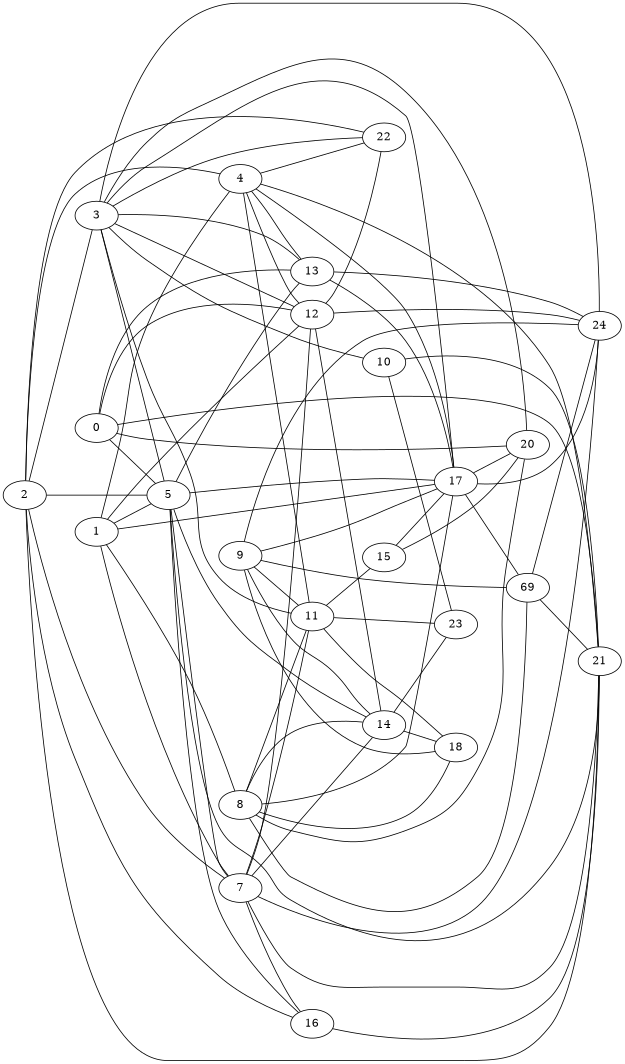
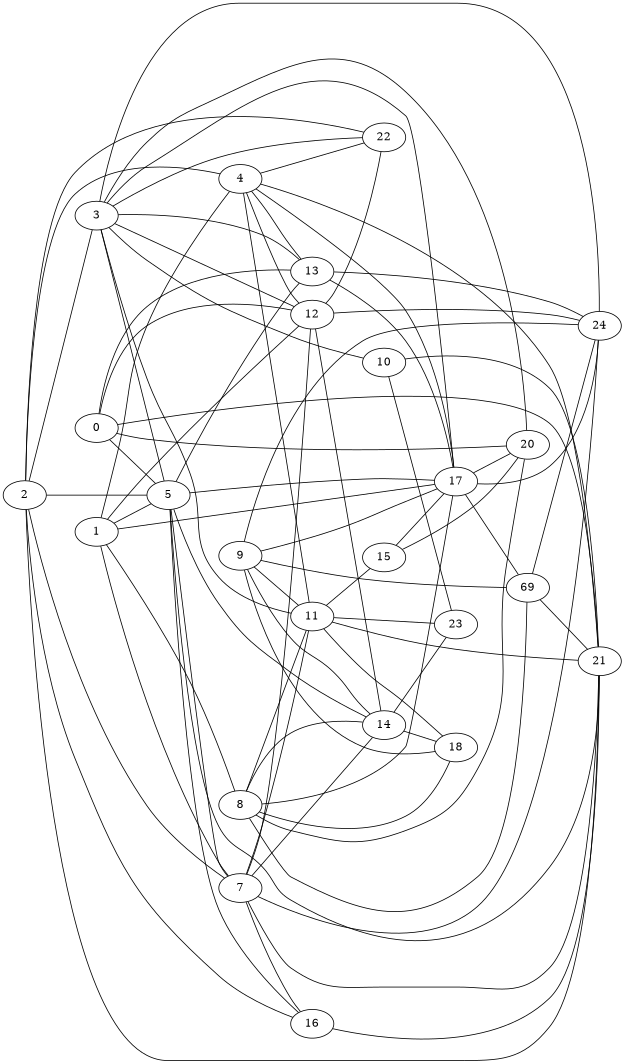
edge "11" -- "21": added
